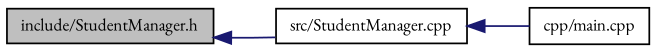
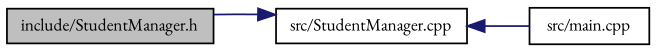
node "cpp/main.cpp": label "cpp/main.cpp" -> "src/main.cpp"
edge "src/StudentManager.cpp" -> "include/StudentManager.h": reversed
